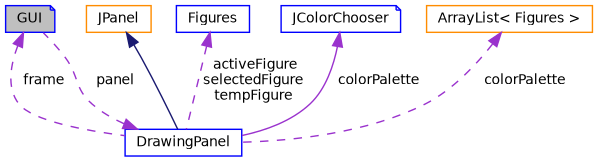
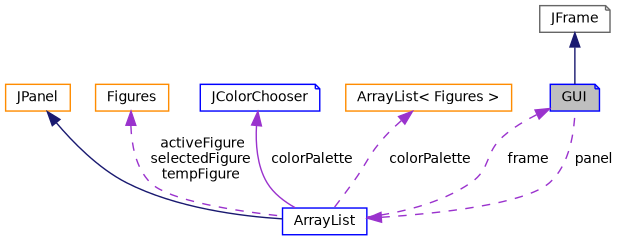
node "Figures": color blue -> darkorange
node "JFrame": added
node "DrawingPanel": label "DrawingPanel" -> "ArrayList"
